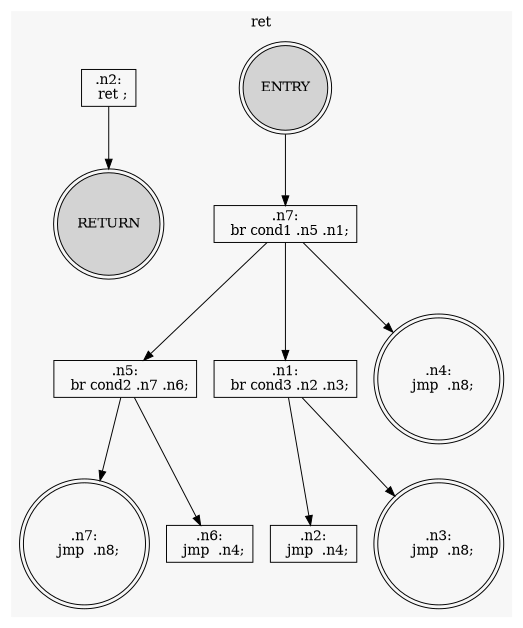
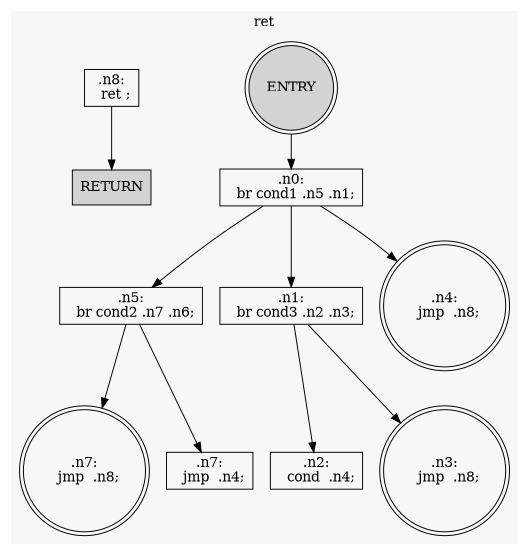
node ".n2: ret ;": label ".n2: ret ;" -> ".n8: ret ;"
node "RETURN": shape doublecircle -> box
node ".n7: br cond1 .n5 .n1;": label ".n7: br cond1 .n5 .n1;" -> ".n0: br cond1 .n5 .n1;"
node ".n6: jmp  .n4;": label ".n6: jmp  .n4;" -> ".n7: jmp  .n4;"
node ".n2: jmp  .n4;": label ".n2: jmp  .n4;" -> ".n2: cond  .n4;"
